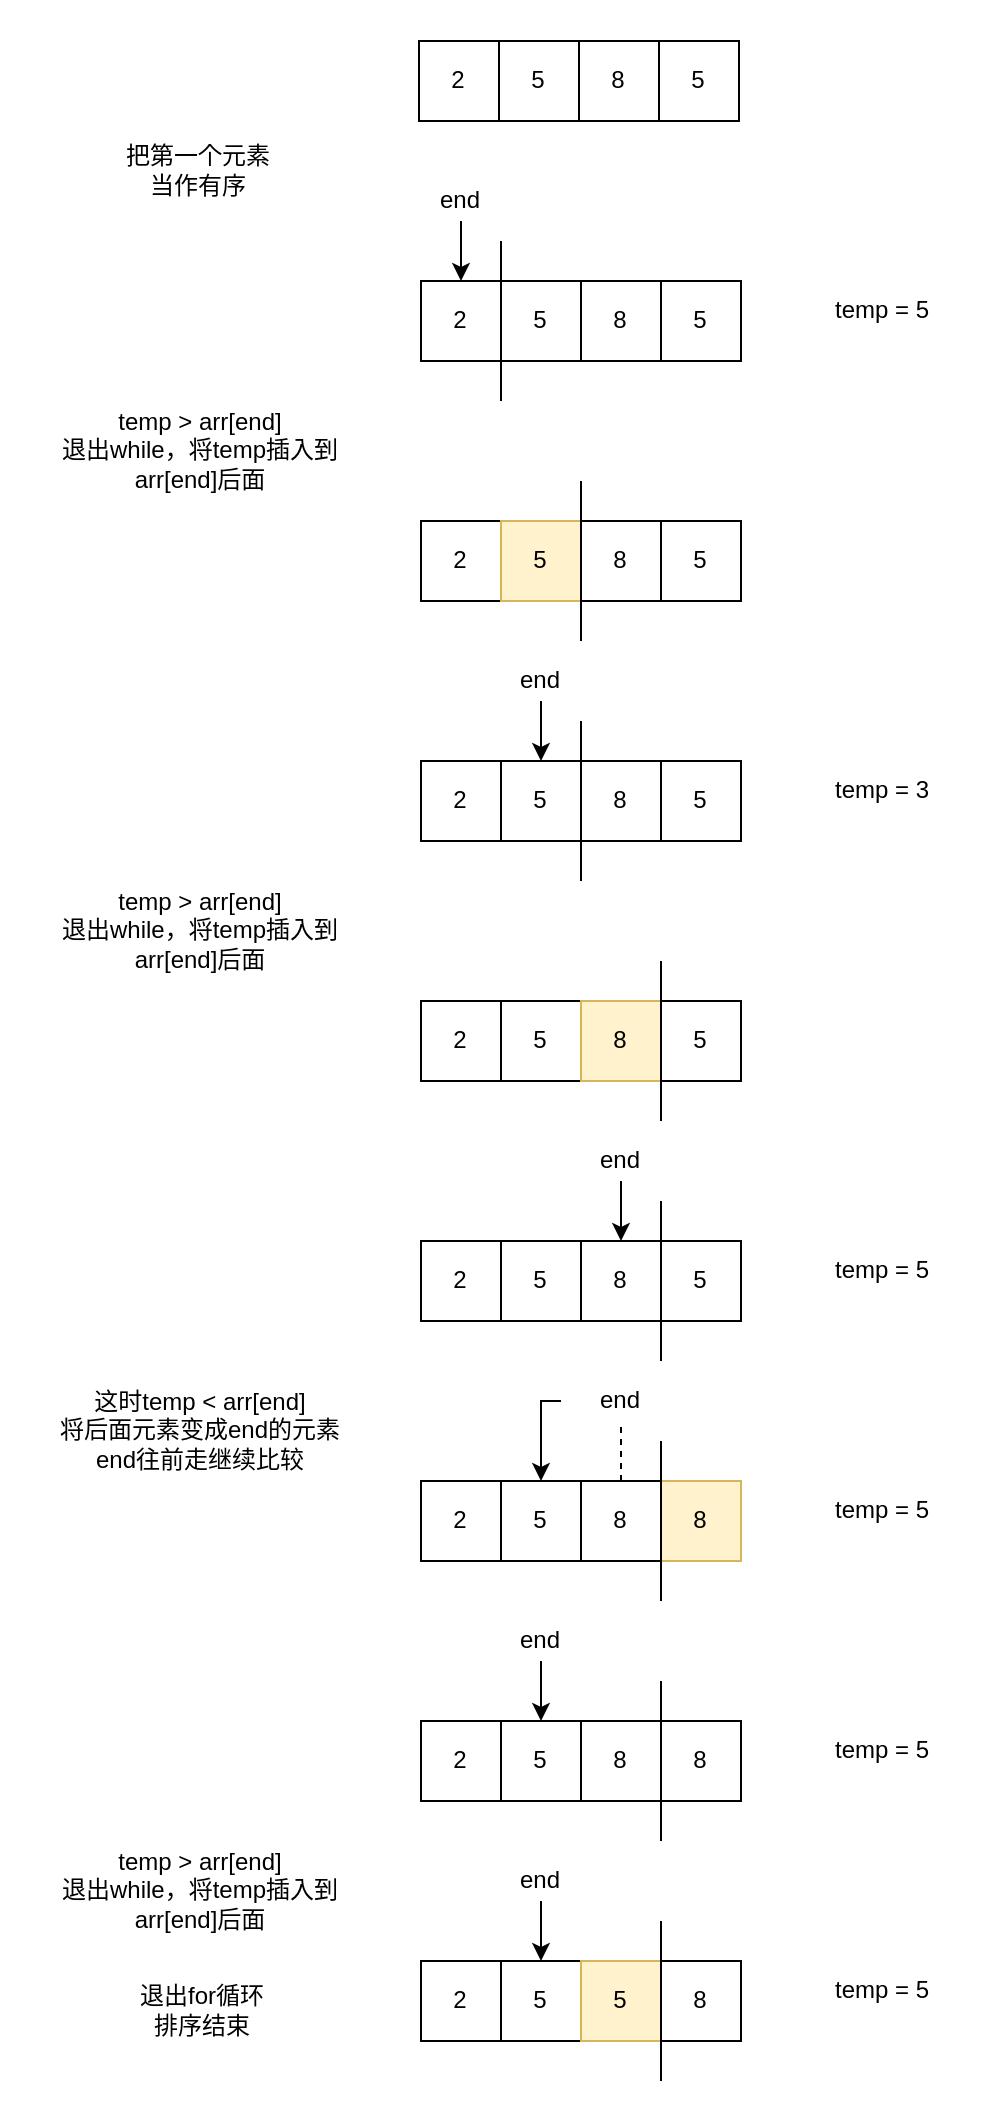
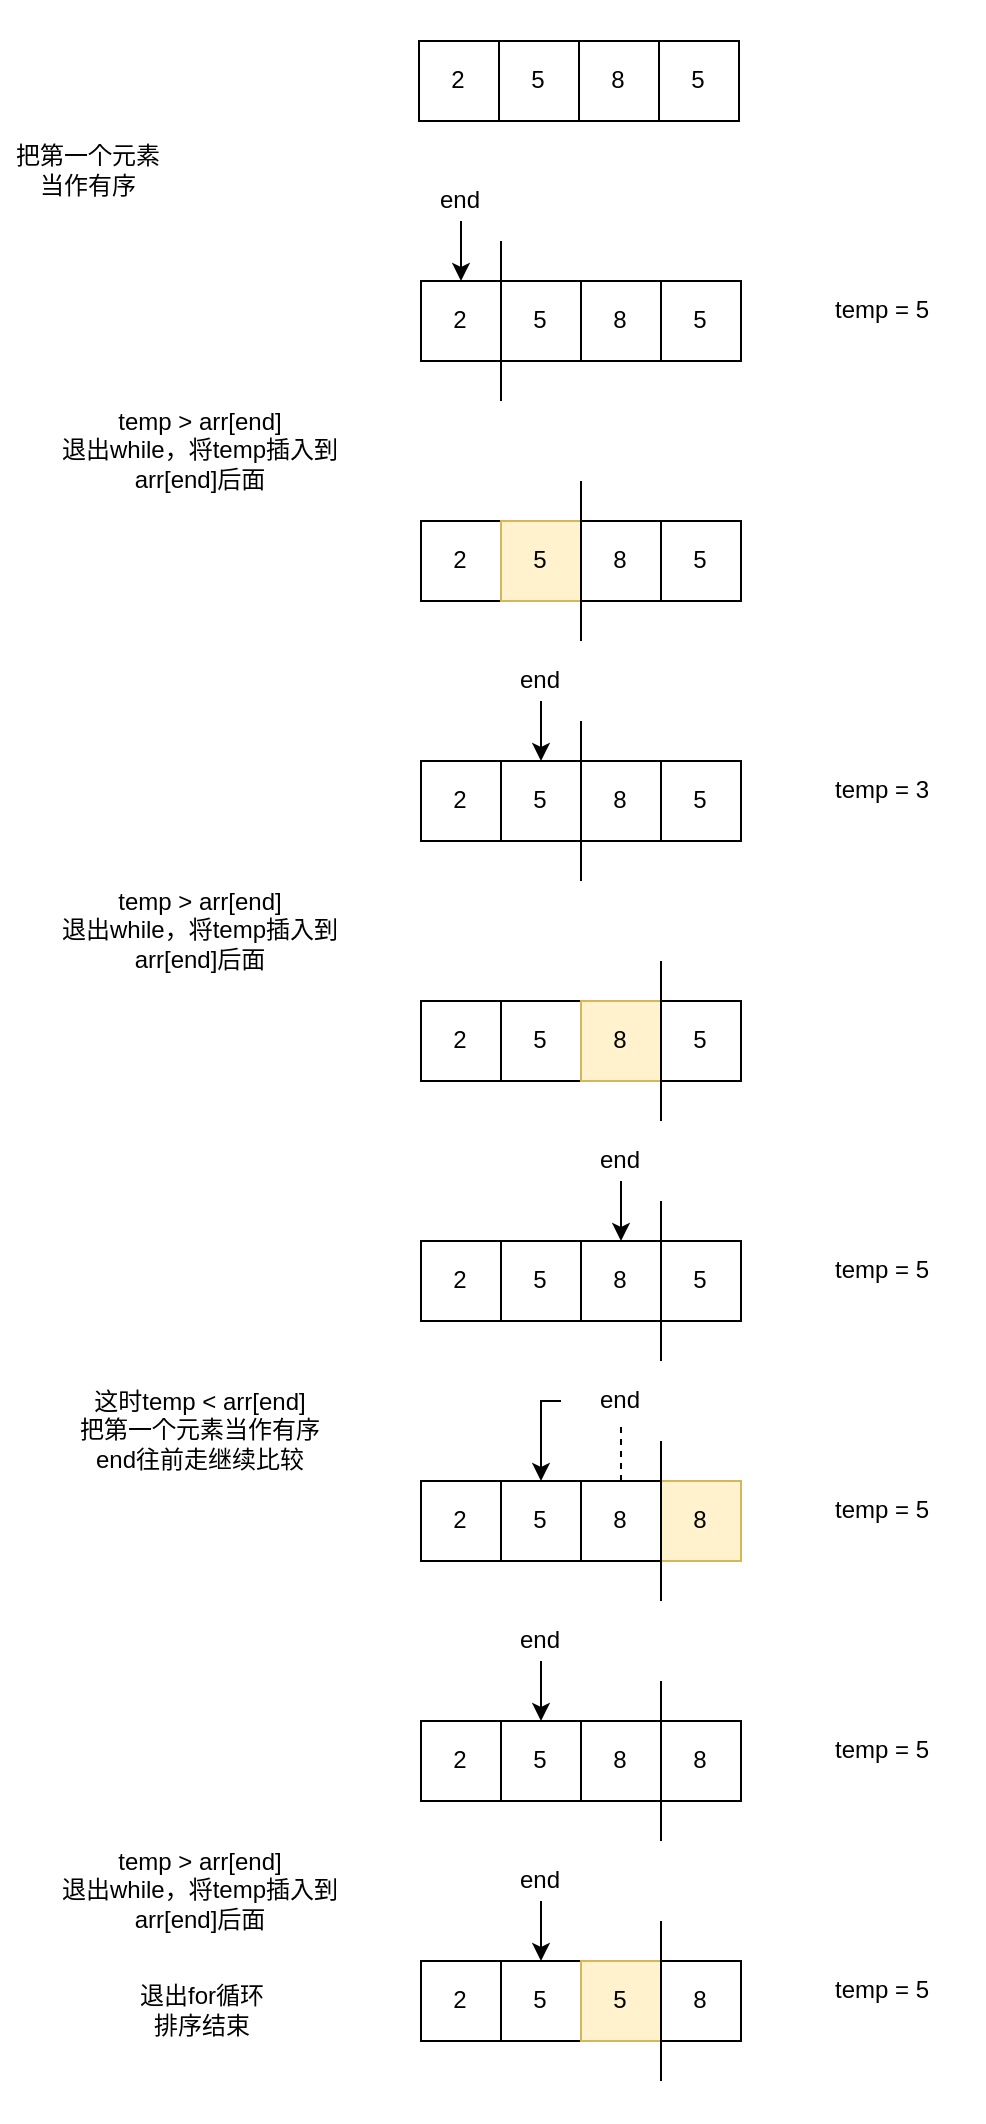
node "把第一个元素当作有序": moved (199, 171) -> (89, 171)
node "这时temp < arr[end] 将后面元素变成end的元素 end往前走继续比较": label "这时temp < arr[end] 将后面元素变成end的元素 end往前走继续比较" -> "这时temp < arr[end] 把第一个元素当作有序 end往前走继续比较"
